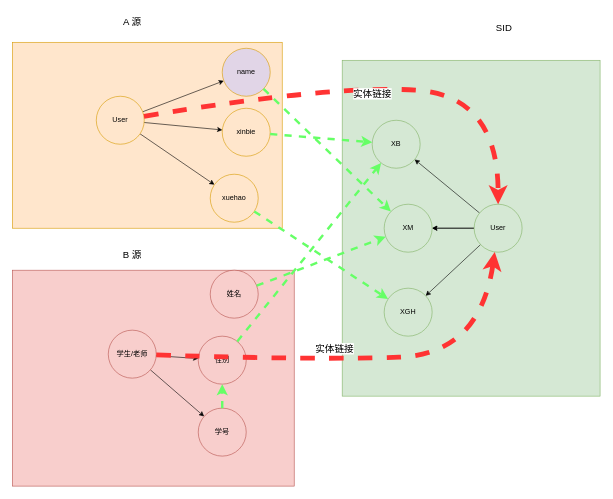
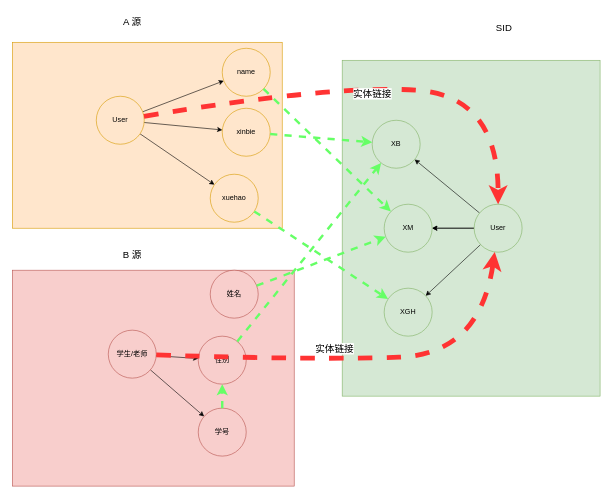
node "name": fillcolor #e1d5e7 -> #ffe6cc
